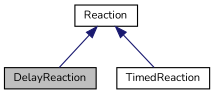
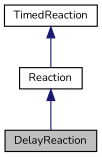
edge "TimedReaction" -> "Reaction": reversed
